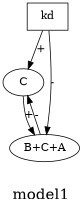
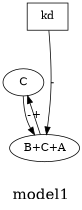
edge "kd" -> "C": removed, label "+"
edge "C" -> "B+C+A": label "+" -> "-"
edge "B+C+A" -> "C": label "-" -> "+"
